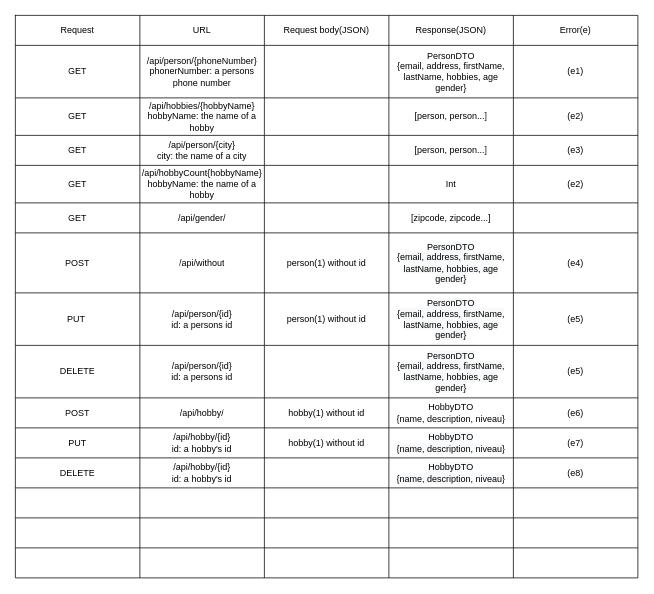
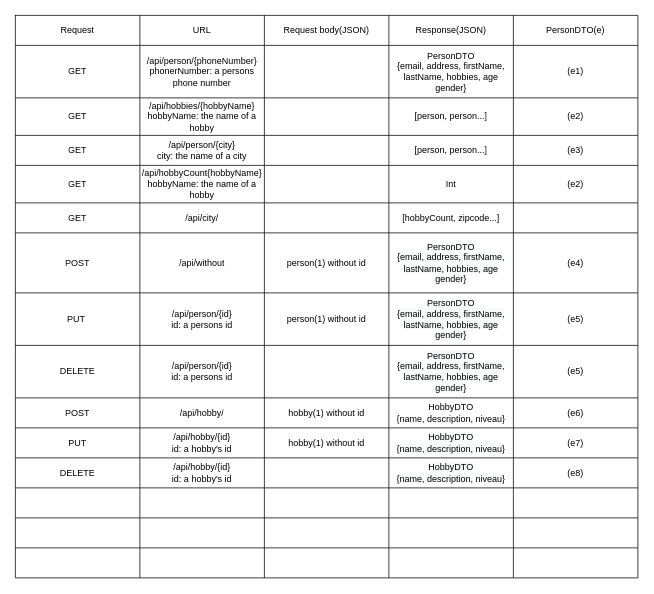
node "Error(e)": label "Error(e)" -> "PersonDTO(e)"
node "/api/gender/": label "/api/gender/" -> "/api/city/"
node "[zipcode, zipcode...]": label "[zipcode, zipcode...]" -> "[hobbyCount, zipcode...]"
